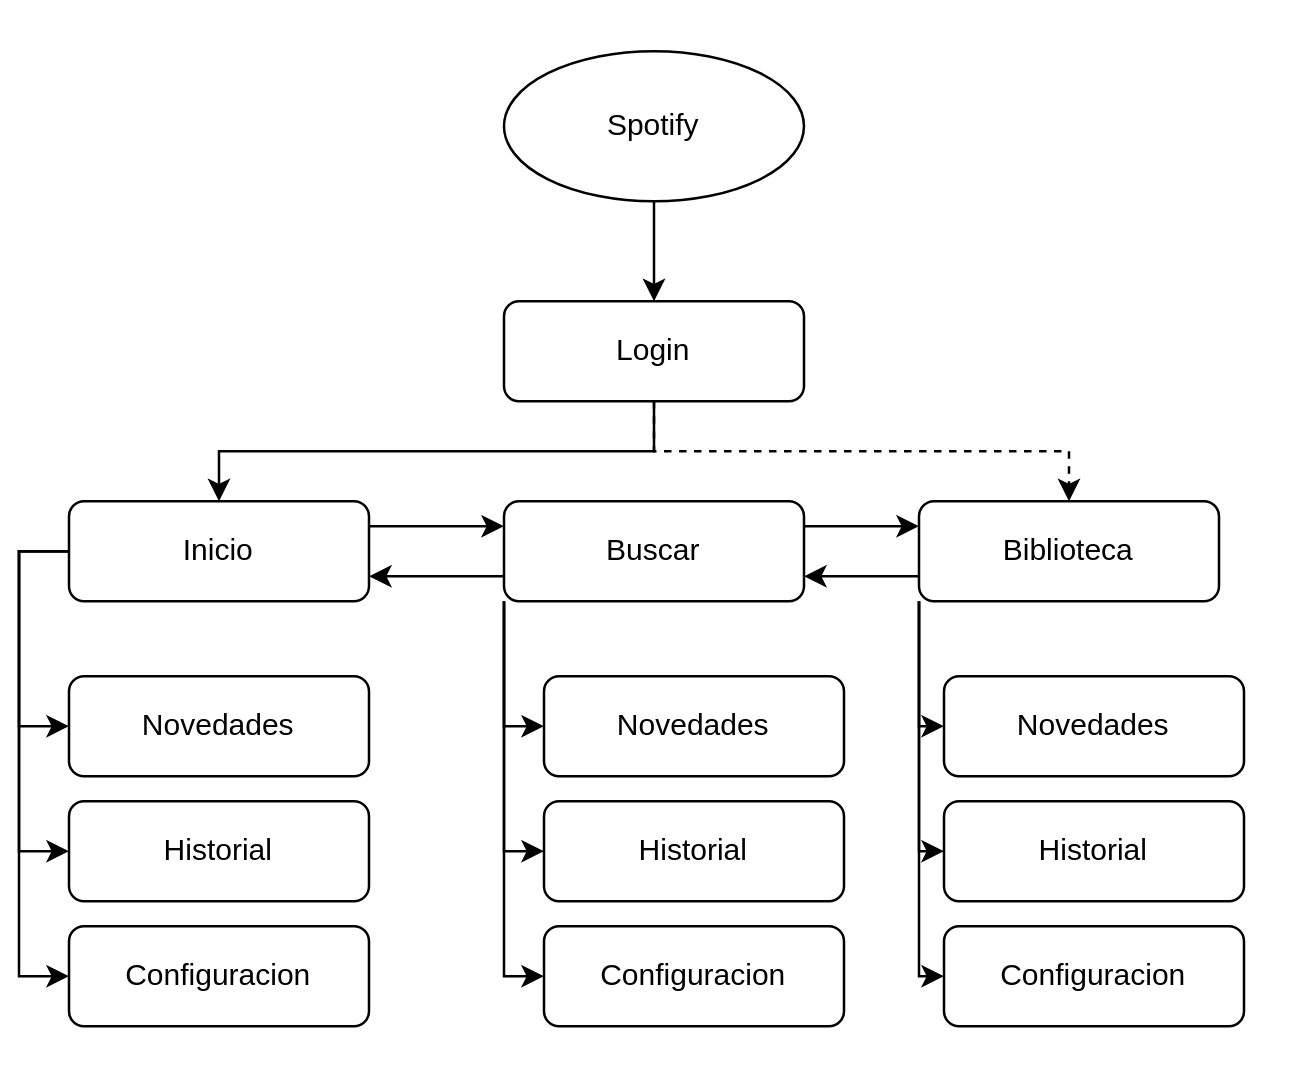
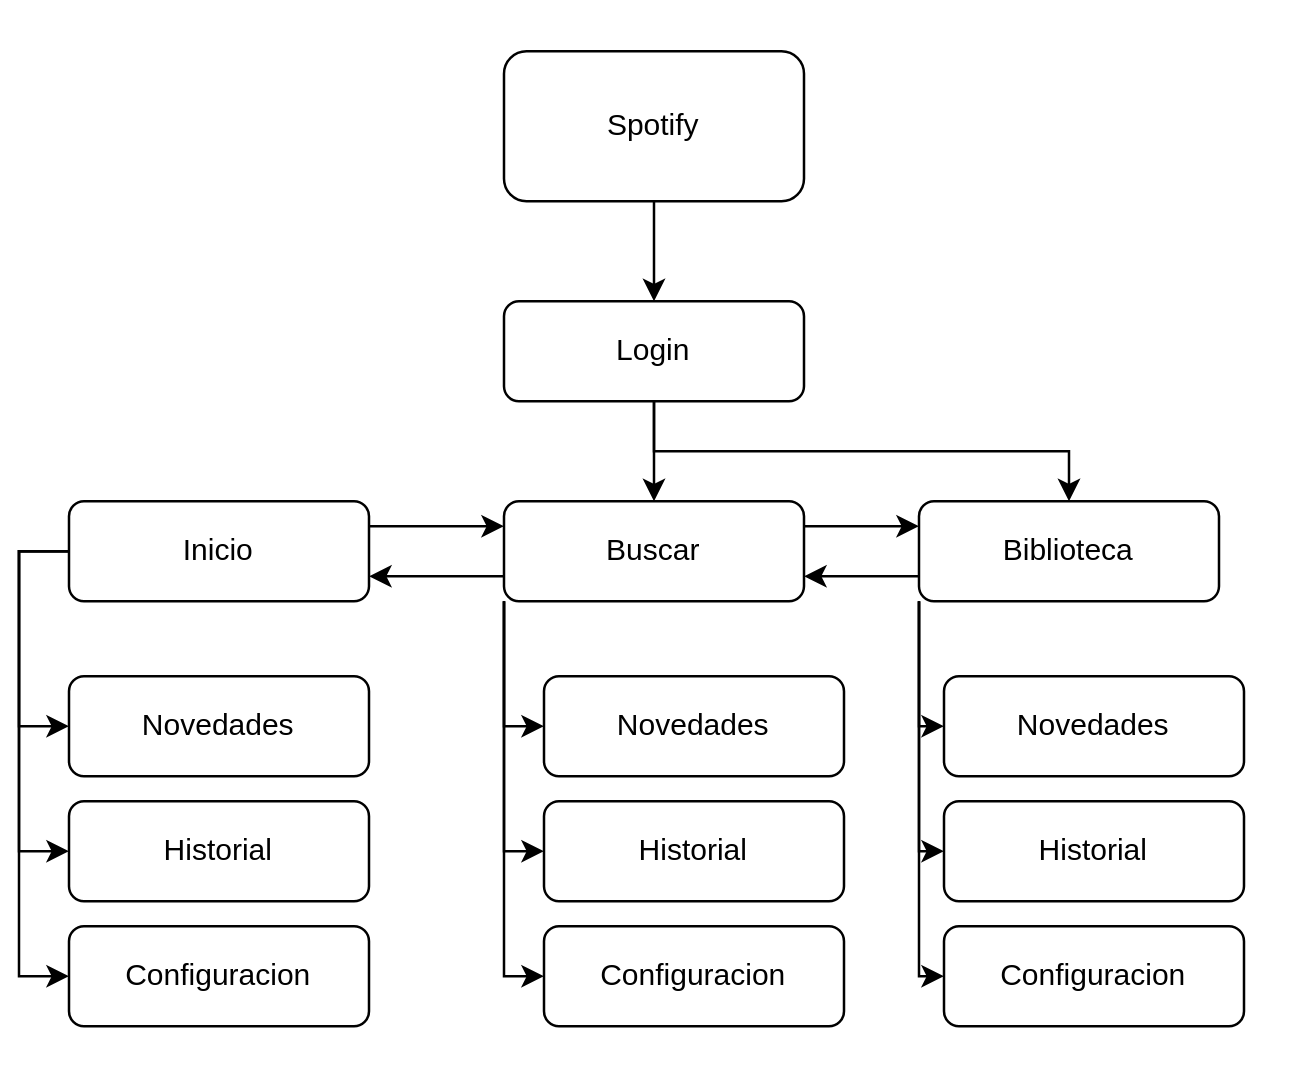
node "Spotify": shape ellipse -> rounded rectangle
edge "Login" -> "Inicio": now "Login" -> "Buscar"
edge "Login" -> "Biblioteca": style dashed -> solid
